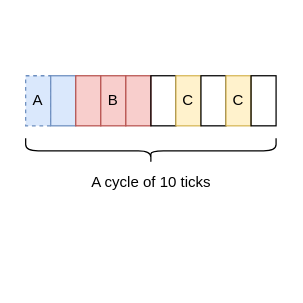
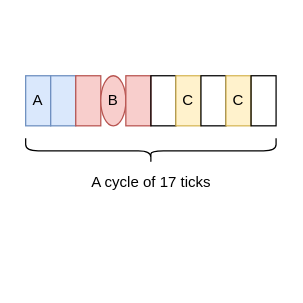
node "A": style dashed -> solid
node "B": shape rectangle -> ellipse
node "A cycle of 10 ticks": label "A cycle of 10 ticks" -> "A cycle of 17 ticks"
